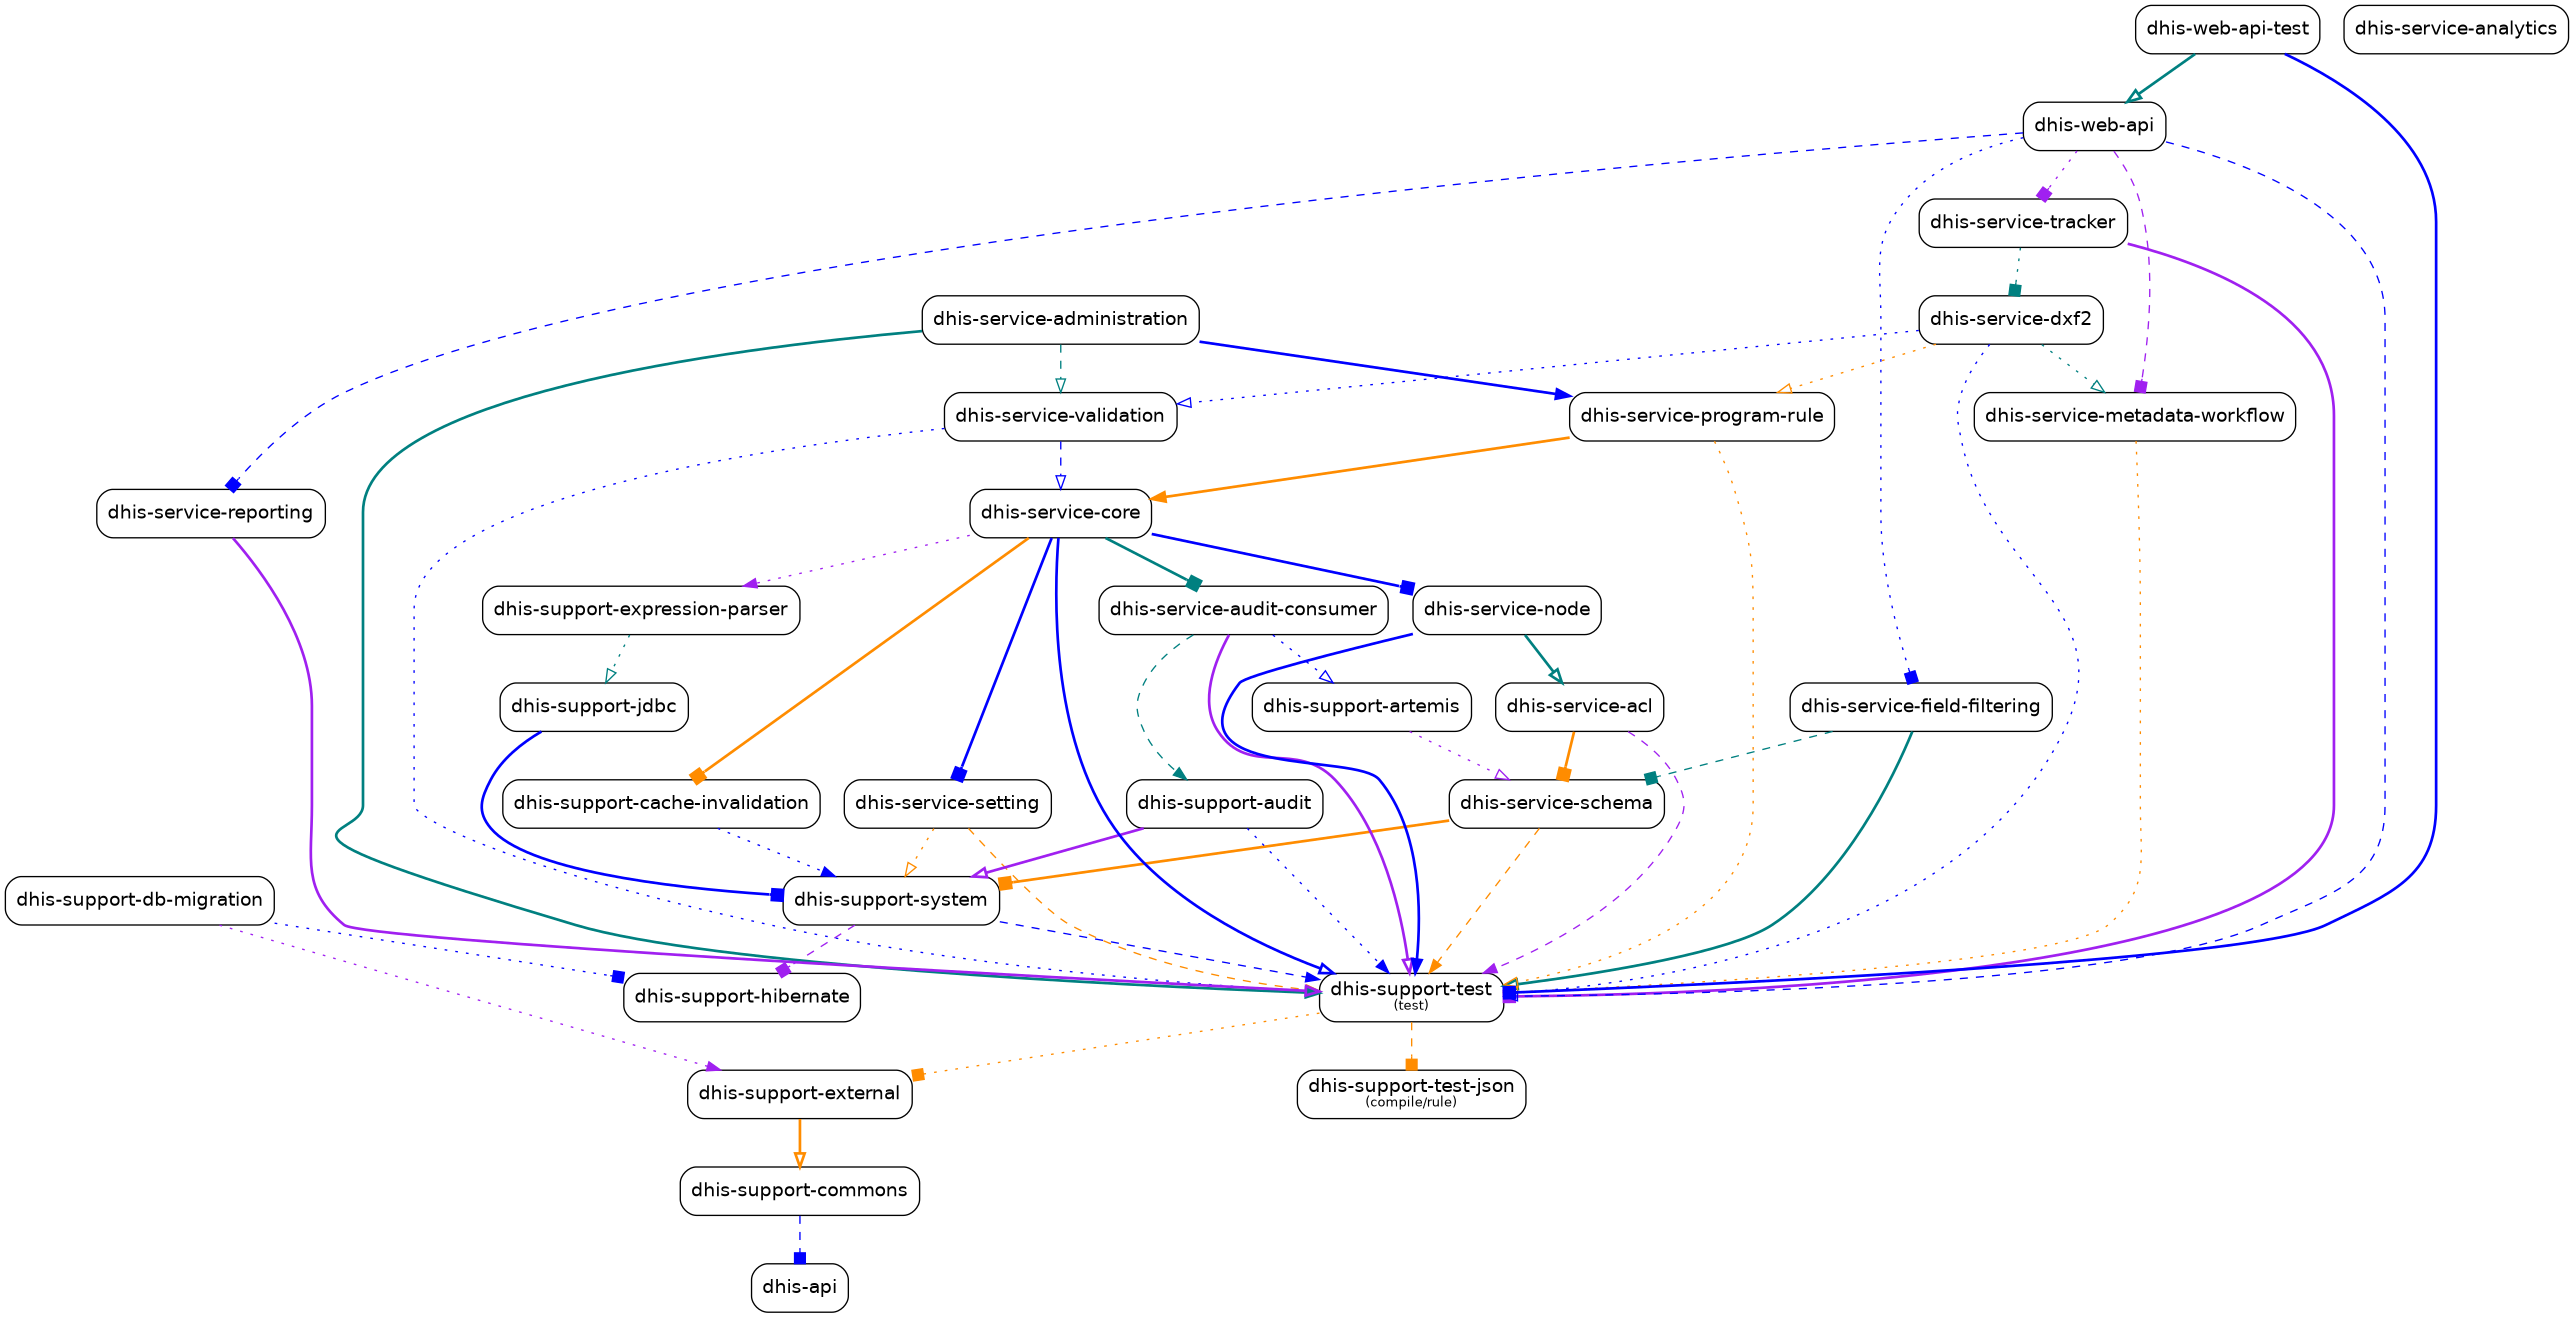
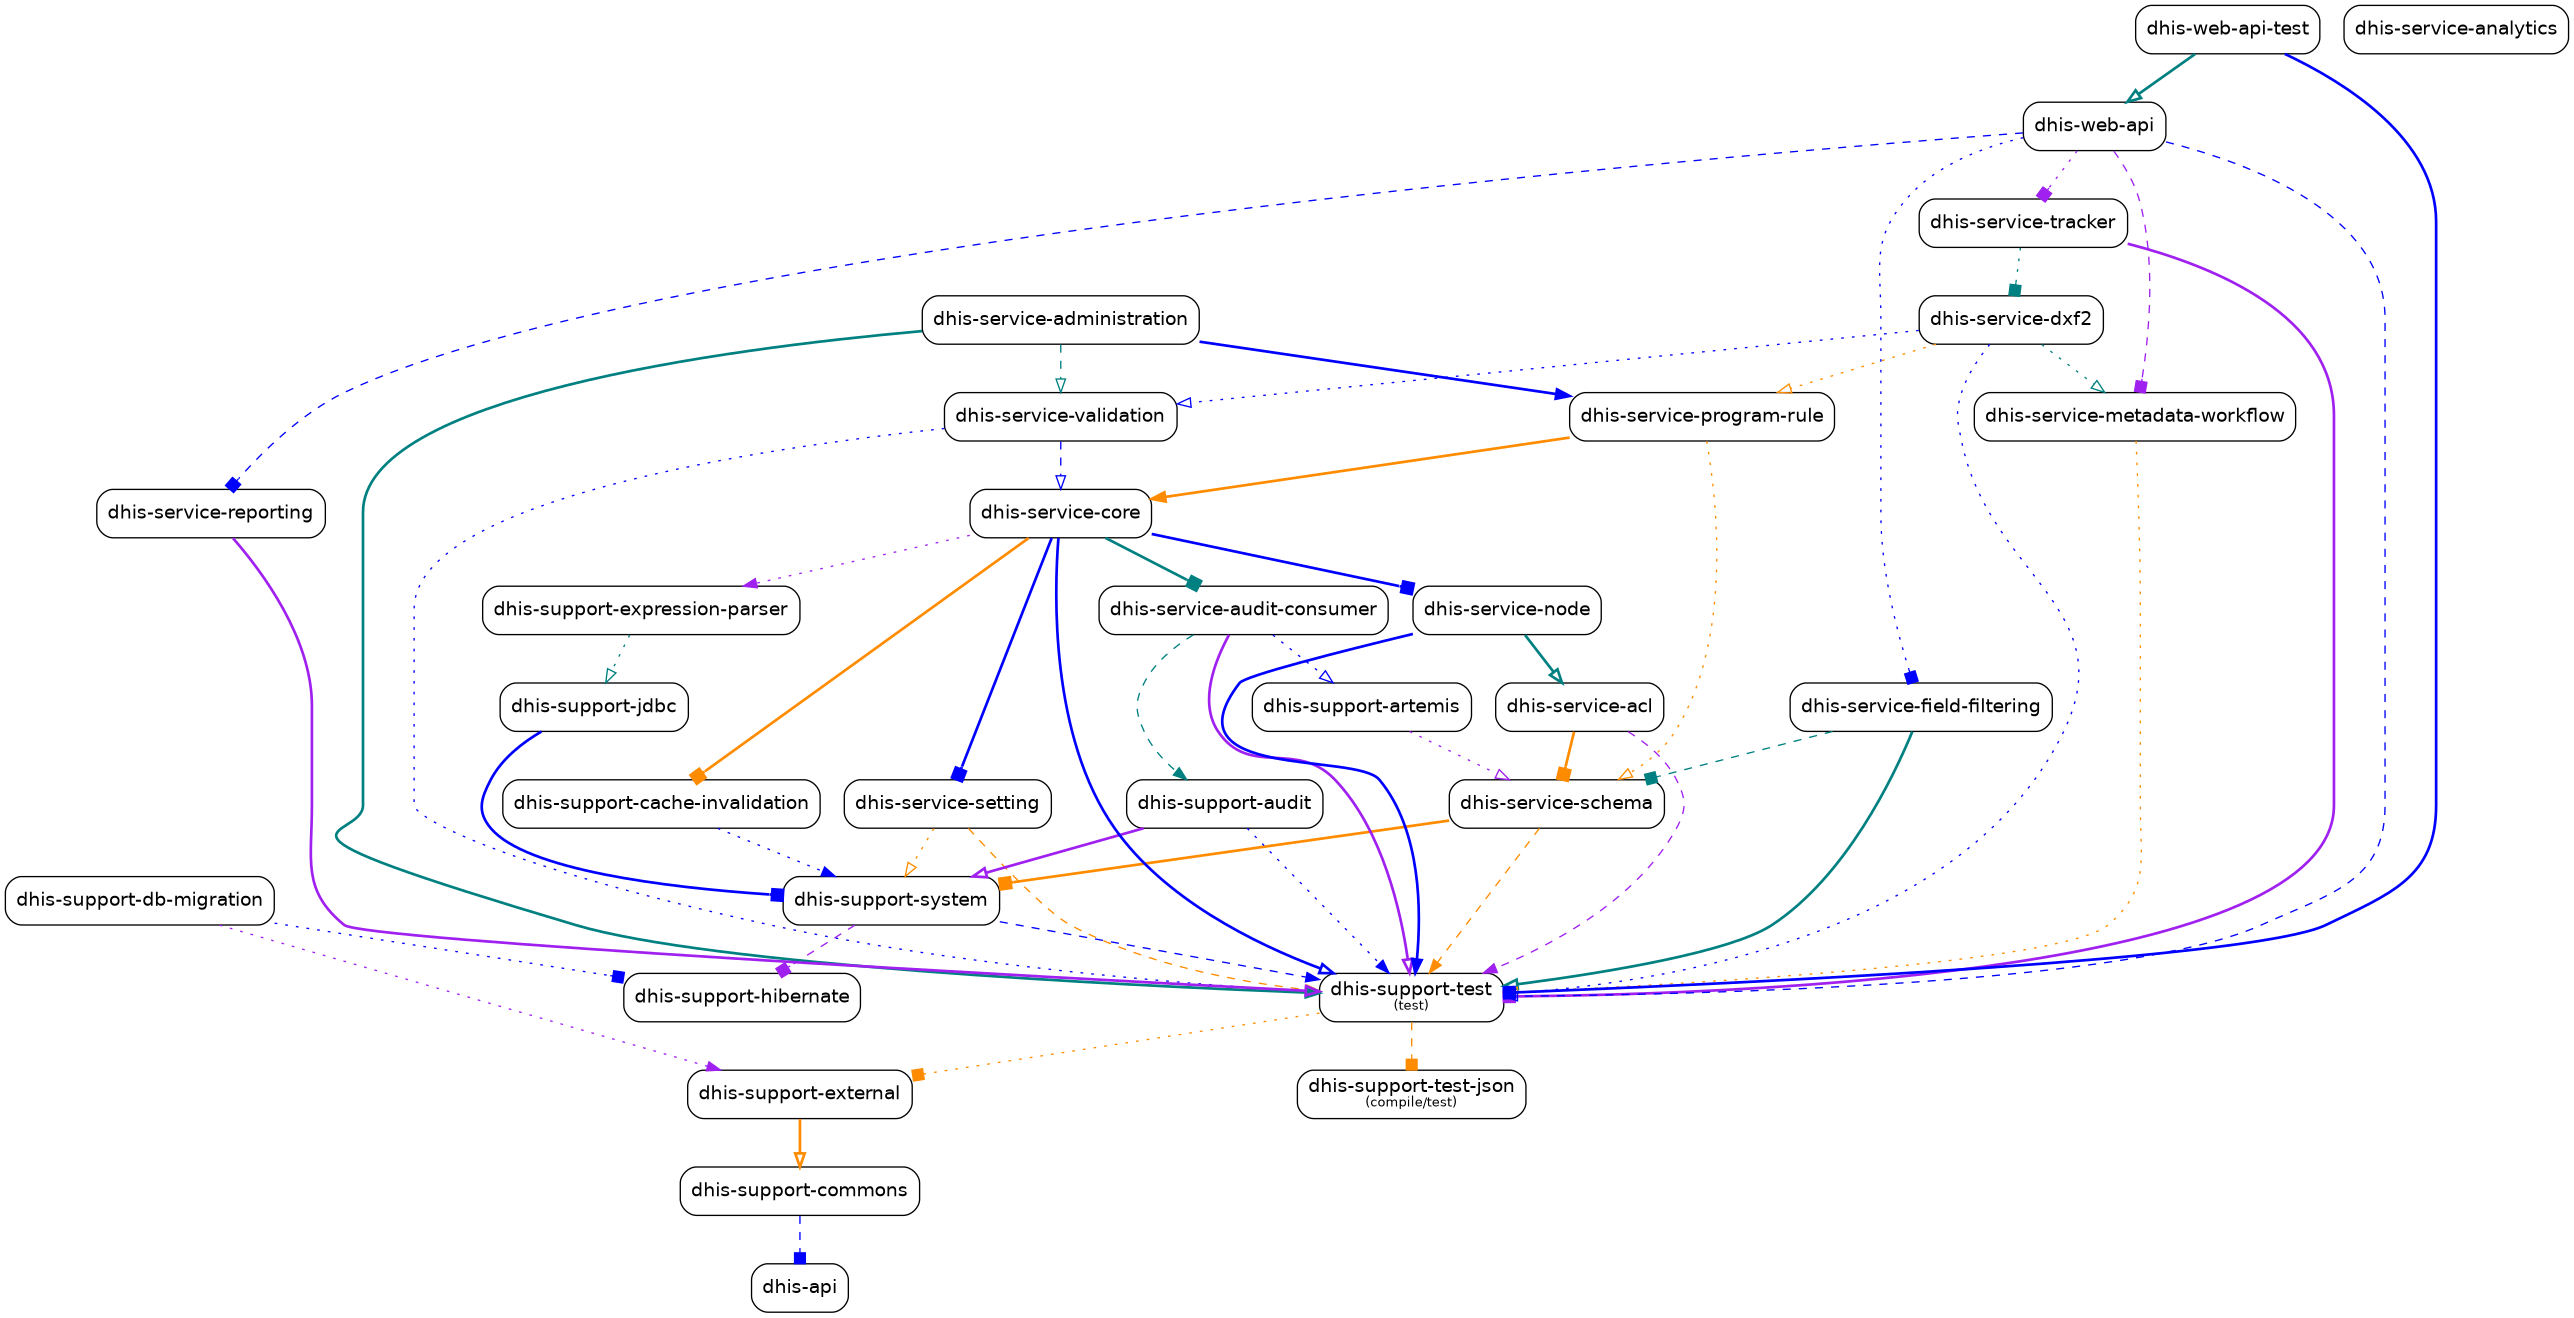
edge "dhis-service-program-rule" -> "dhis-support-test": now "dhis-service-program-rule" -> "dhis-service-schema"
node "dhis-support-test-json": text "(compile/rule)" -> "(compile/test)"
